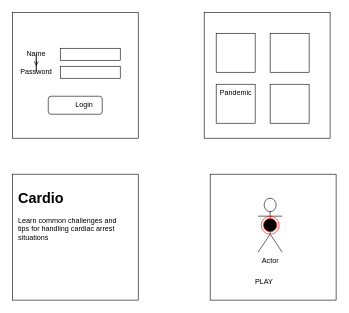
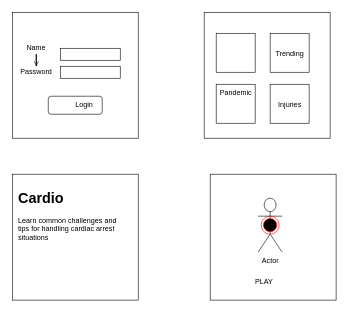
node "Name": moved (36, 54) -> (36, 48)
node "Trending": added
node "Injuries": added
